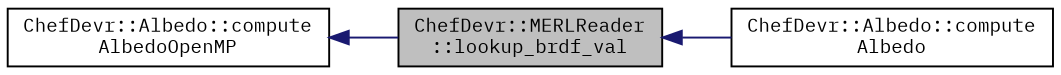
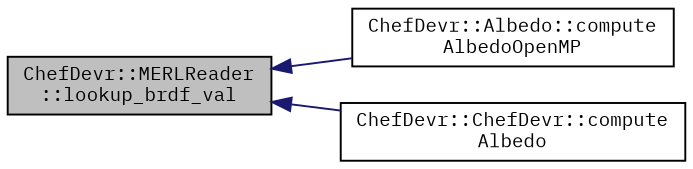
edge "ChefDevr::MERLReader ::lookup_brdf_val" -> "ChefDevr::Albedo::compute AlbedoOpenMP": reversed
node "ChefDevr::Albedo::compute Albedo": label "ChefDevr::Albedo::compute Albedo" -> "ChefDevr::ChefDevr::compute Albedo"
